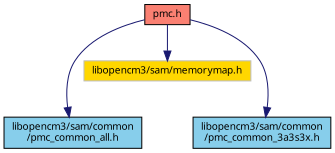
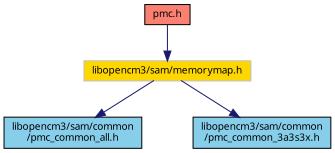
edge "pmc.h" -> "libopencm3/sam/common /pmc_common_all.h": now "libopencm3/sam/memorymap.h" -> "libopencm3/sam/common /pmc_common_all.h"
edge "pmc.h" -> "libopencm3/sam/common /pmc_common_3a3s3x.h": now "libopencm3/sam/memorymap.h" -> "libopencm3/sam/common /pmc_common_3a3s3x.h"
